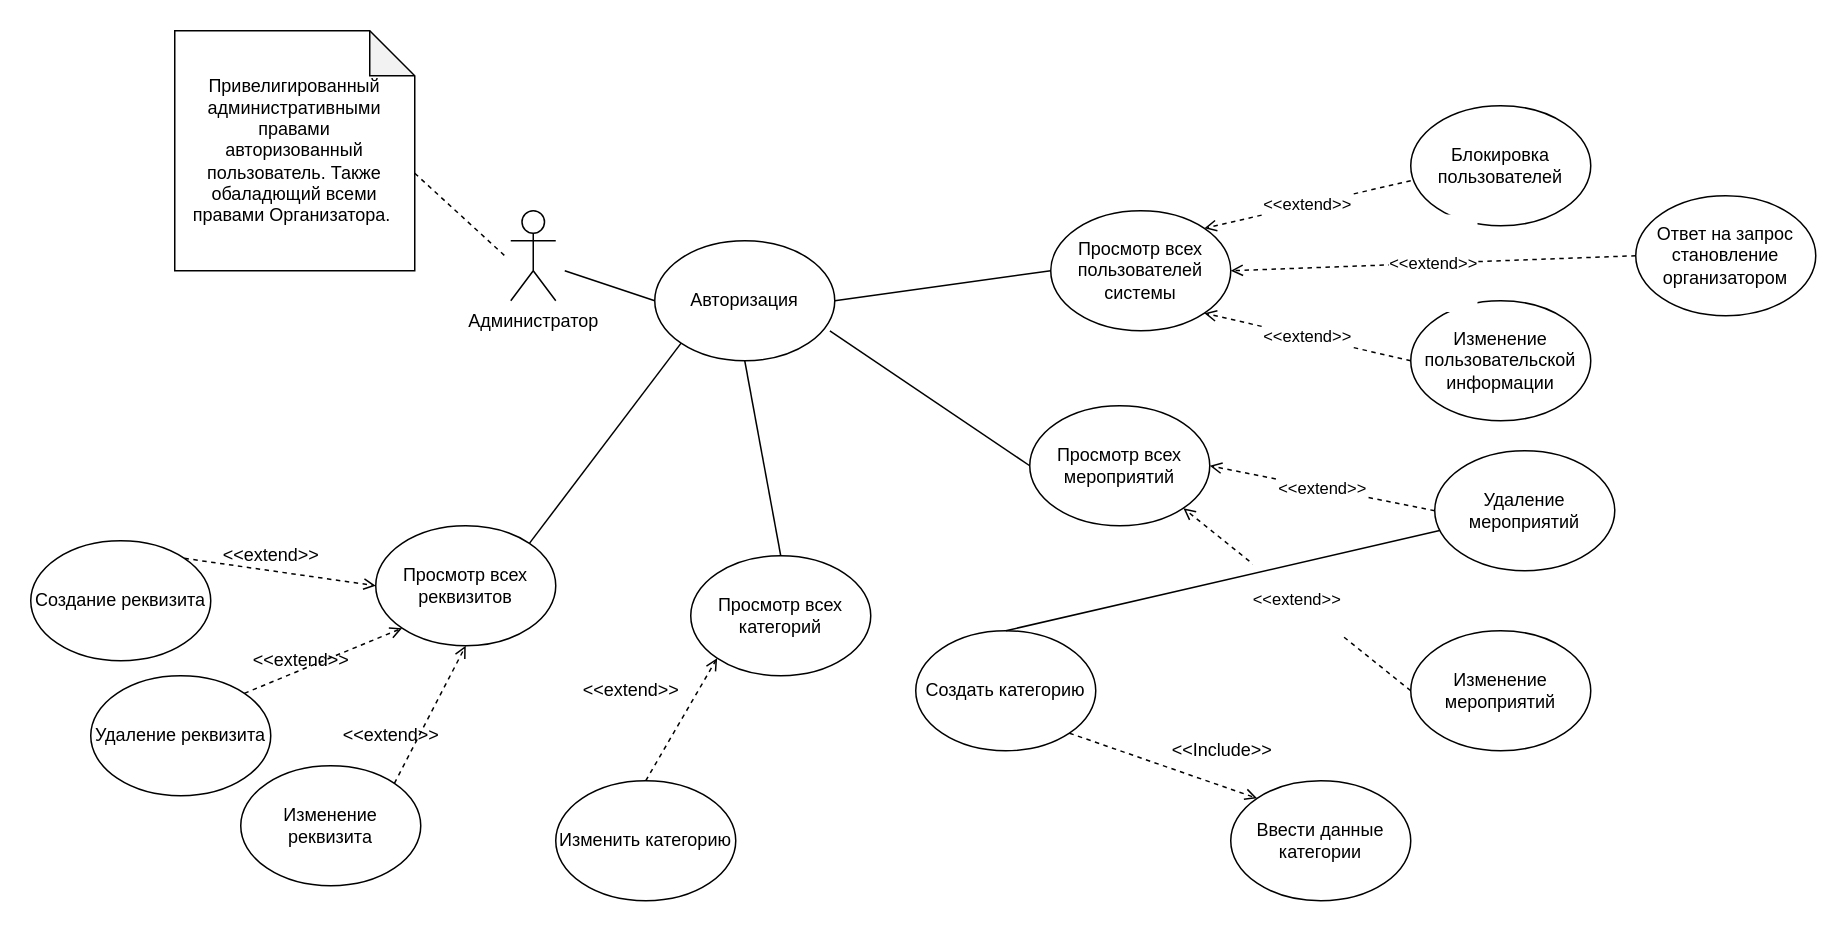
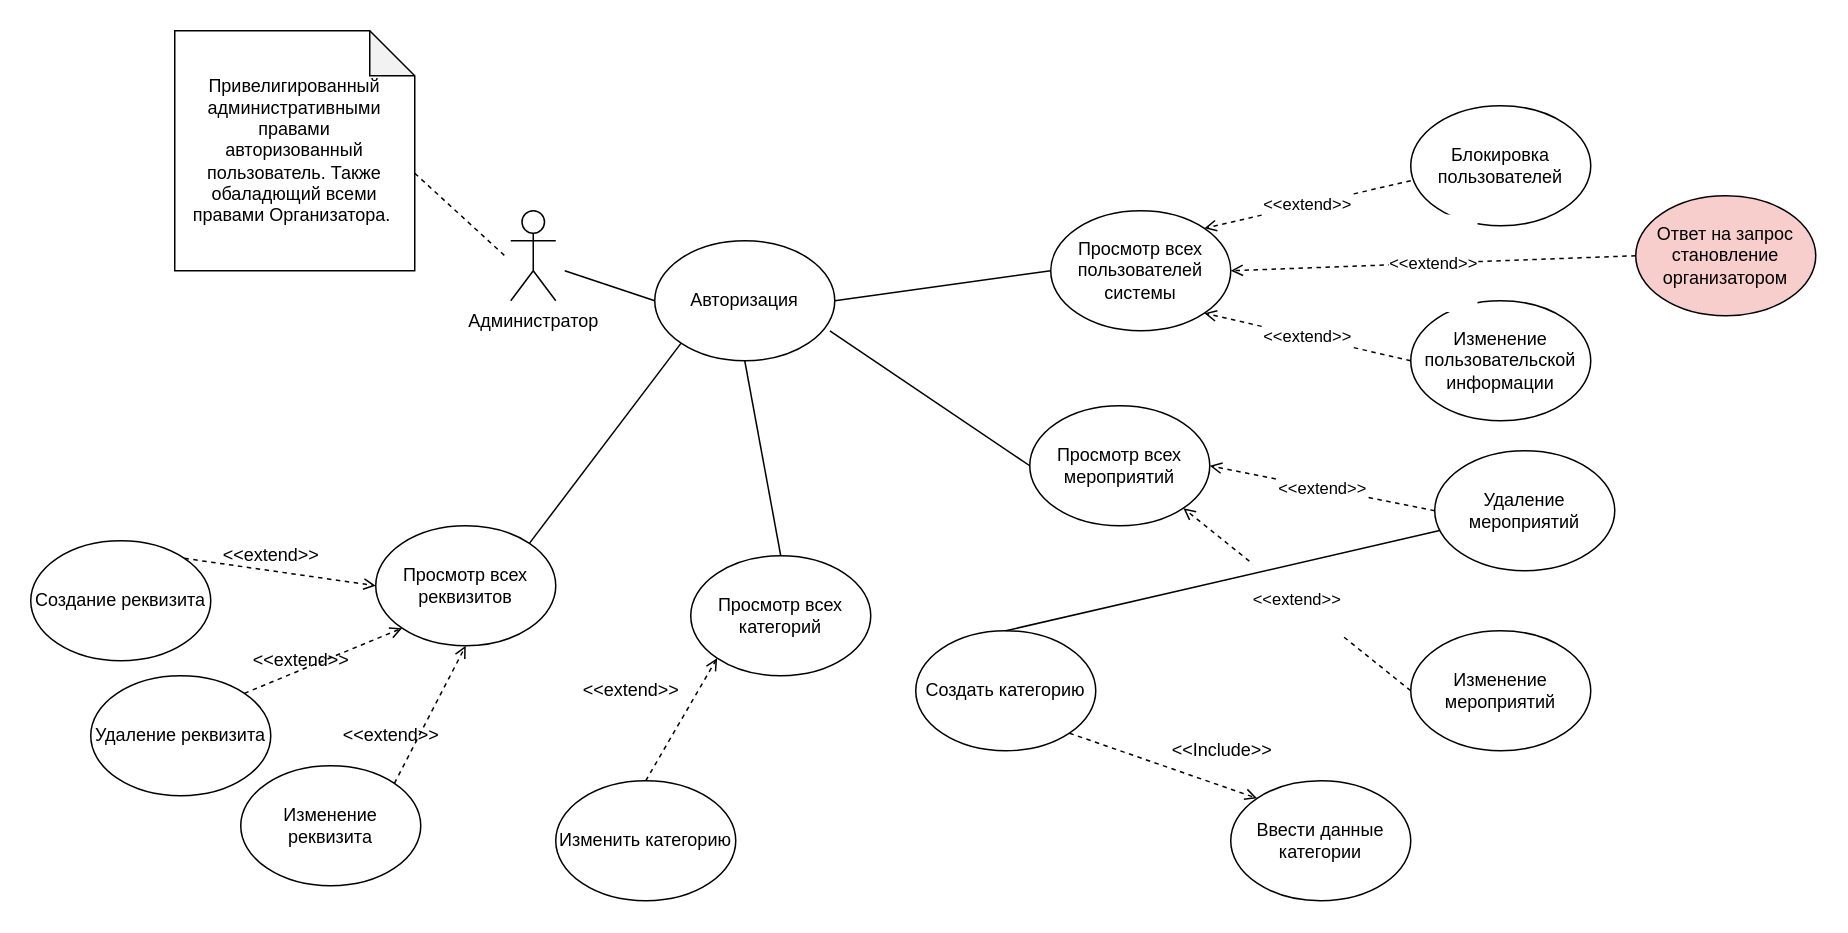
node "Ответ на запрос становление организатором": fillcolor #ffffff -> #f8cecc
